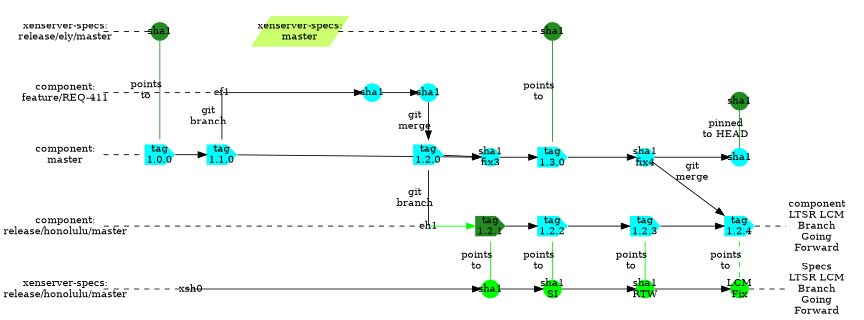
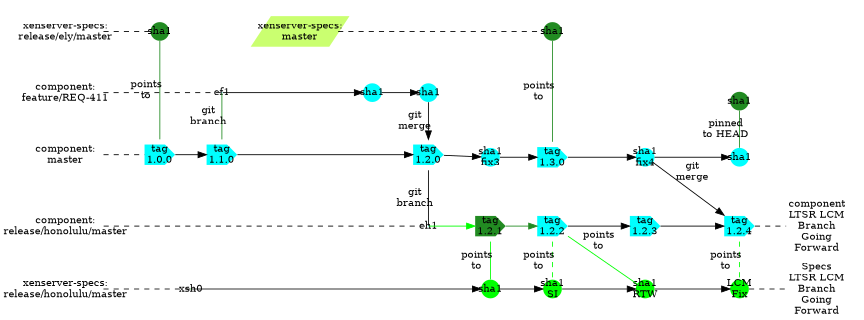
edge "cf1" -- "tag 1.1.0": color black -> forestgreen
edge "tag 1.1.0" -> "sha1 fix3": now "tag 1.1.0" -> "tag 1.2.0"
edge "tag 1.2.1" -> "tag 1.2.2": color black -> forestgreen
edge "tag 1.2.2" -- "sha1 SI": style filled -> dashed
edge "tag 1.2.3" -- "sha1 RTW": now "tag 1.2.2" -- "sha1 RTW"
